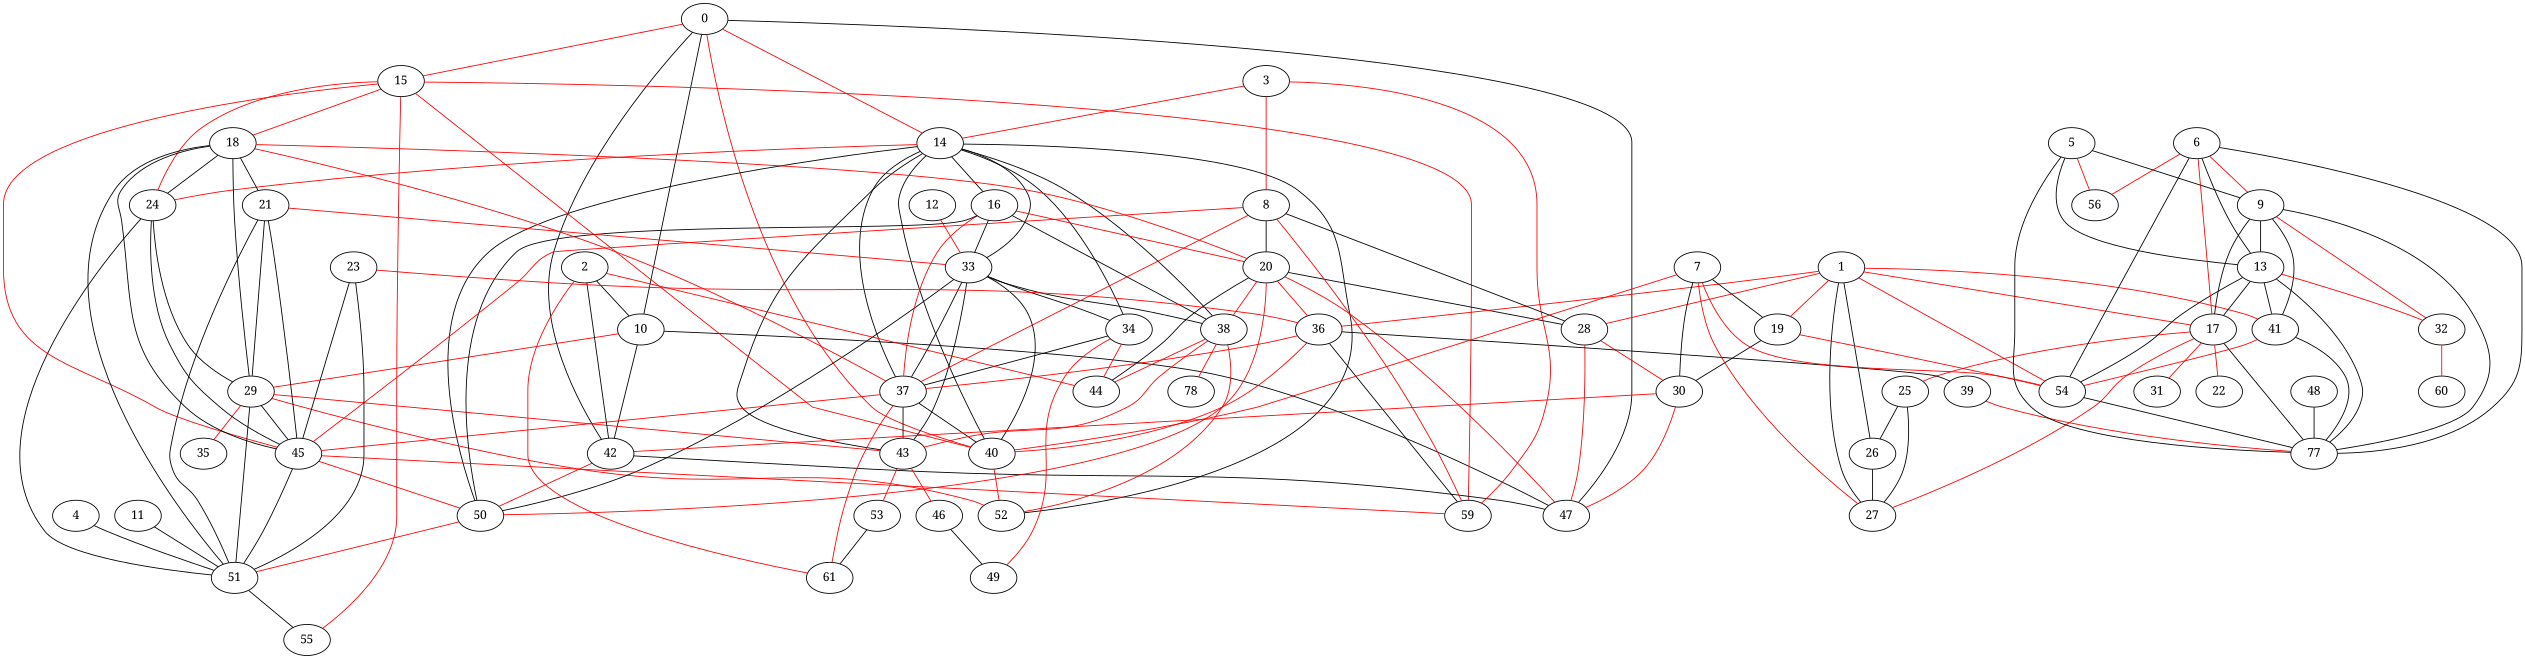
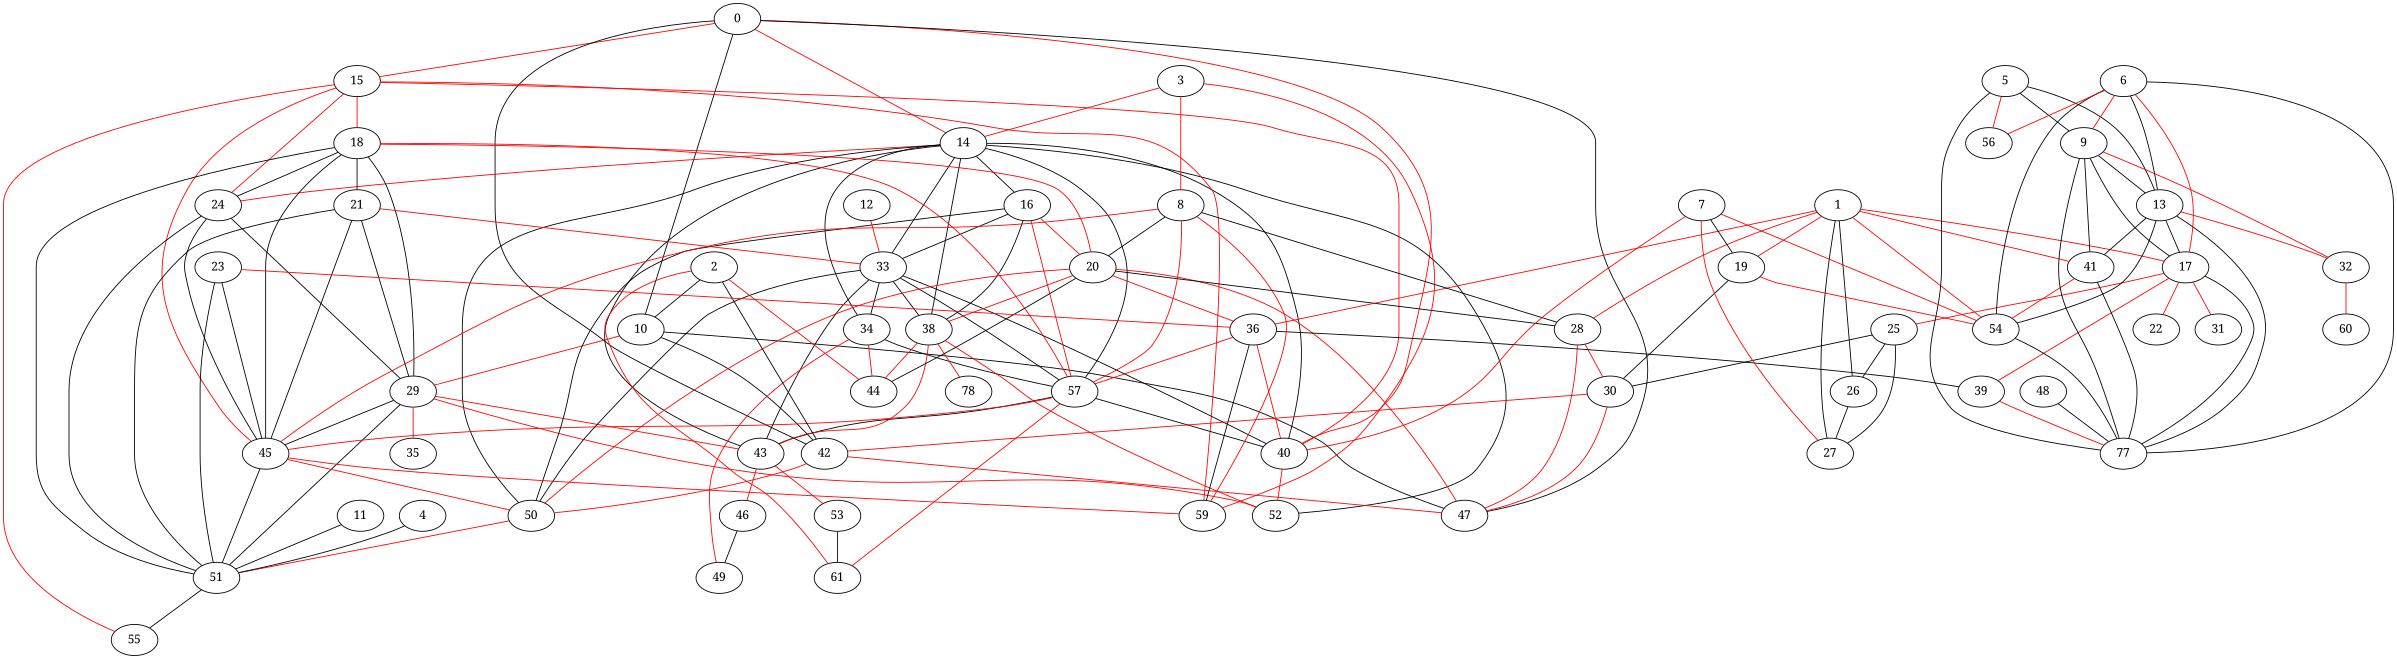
edge "7" -- "30": now "25" -- "30"
node "37": label "37" -> "57"
edge "17" -- "27": now "17" -- "39"
edge "42" -- "47": color black -> red
